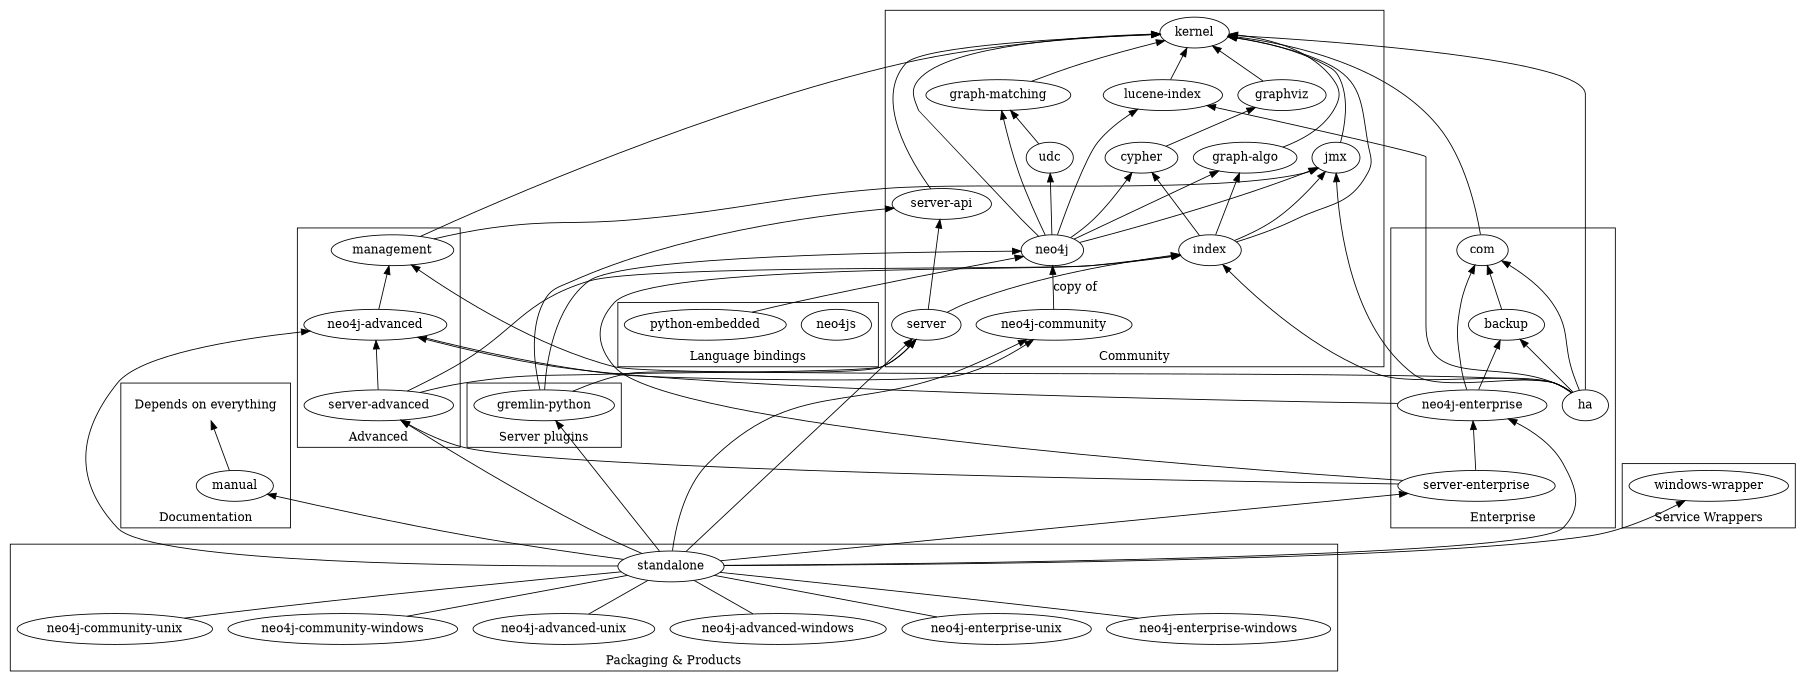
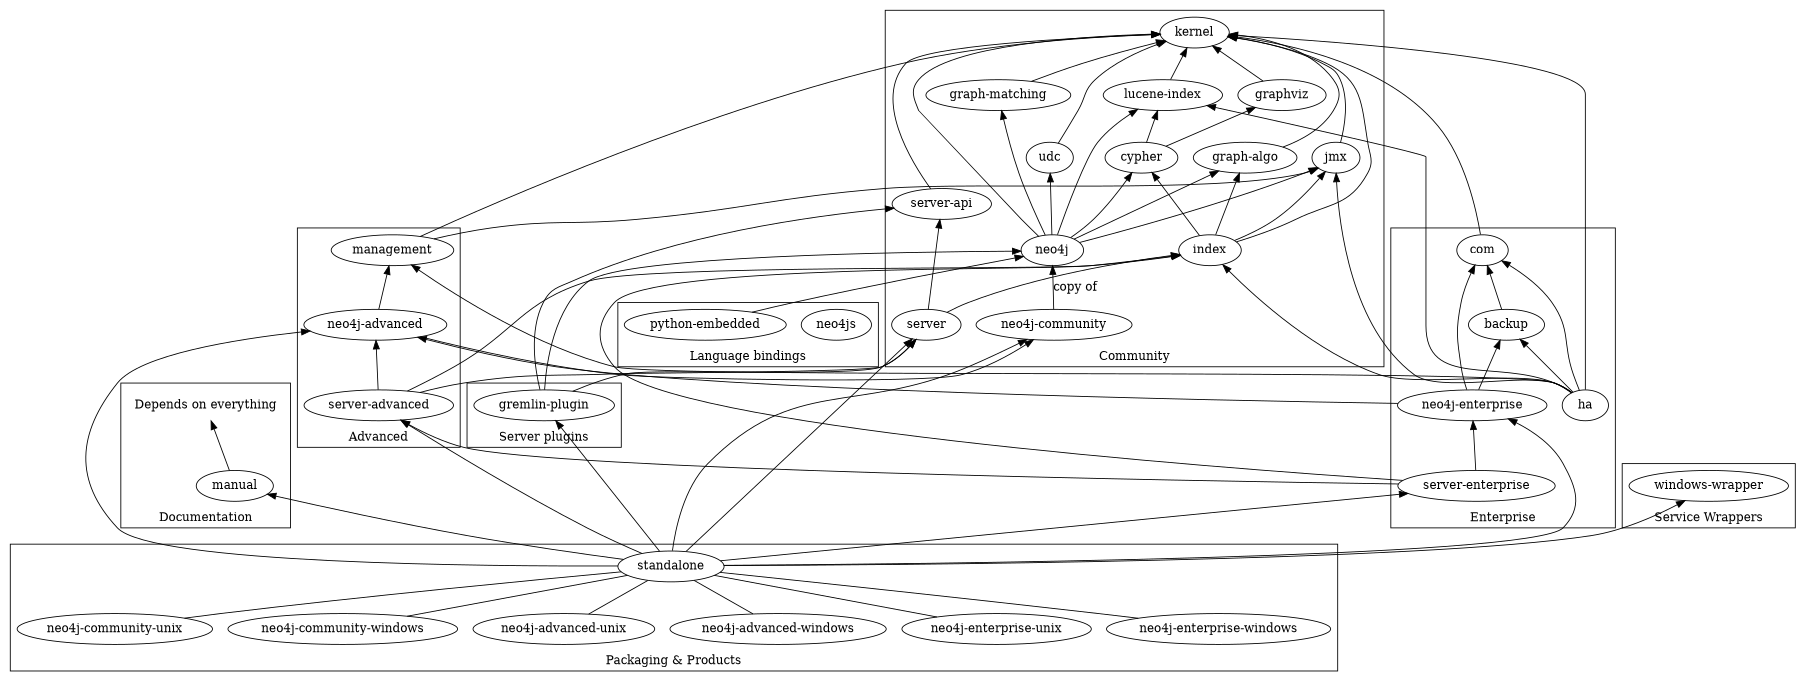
edge "udc" -> "graph-matching": now "udc" -> "kernel"
edge "cypher" -> "lucene-index": added
node "gremlin-python": label "gremlin-python" -> "gremlin-plugin"
